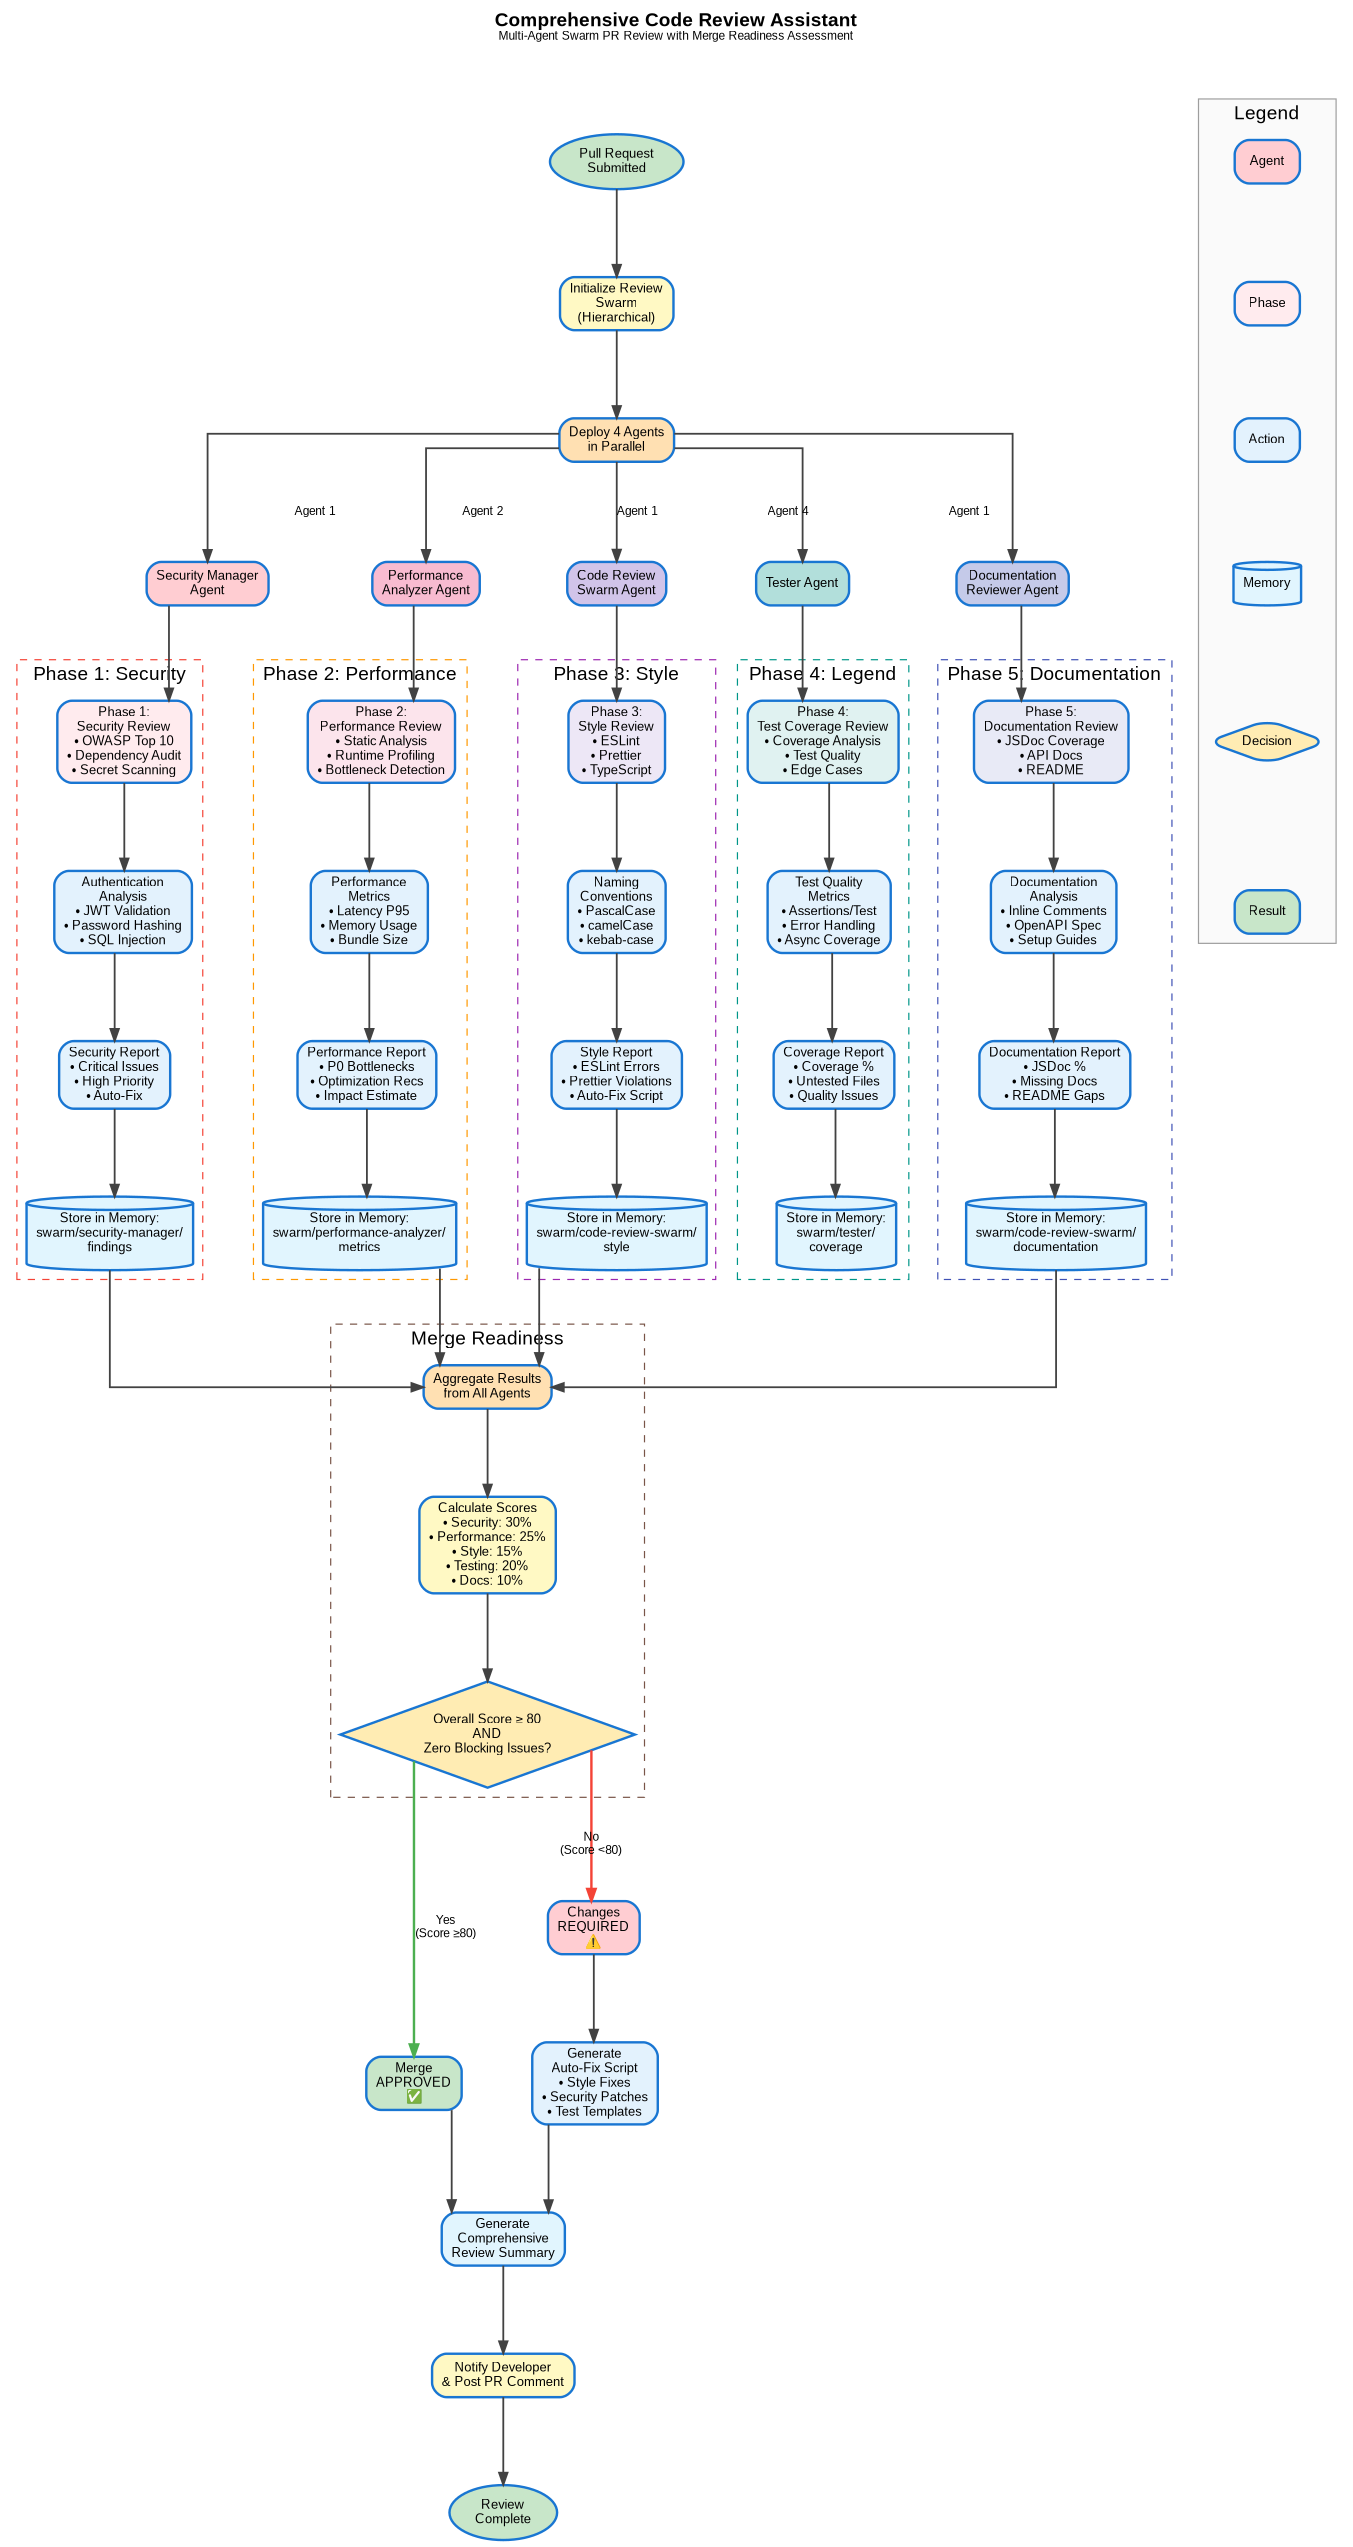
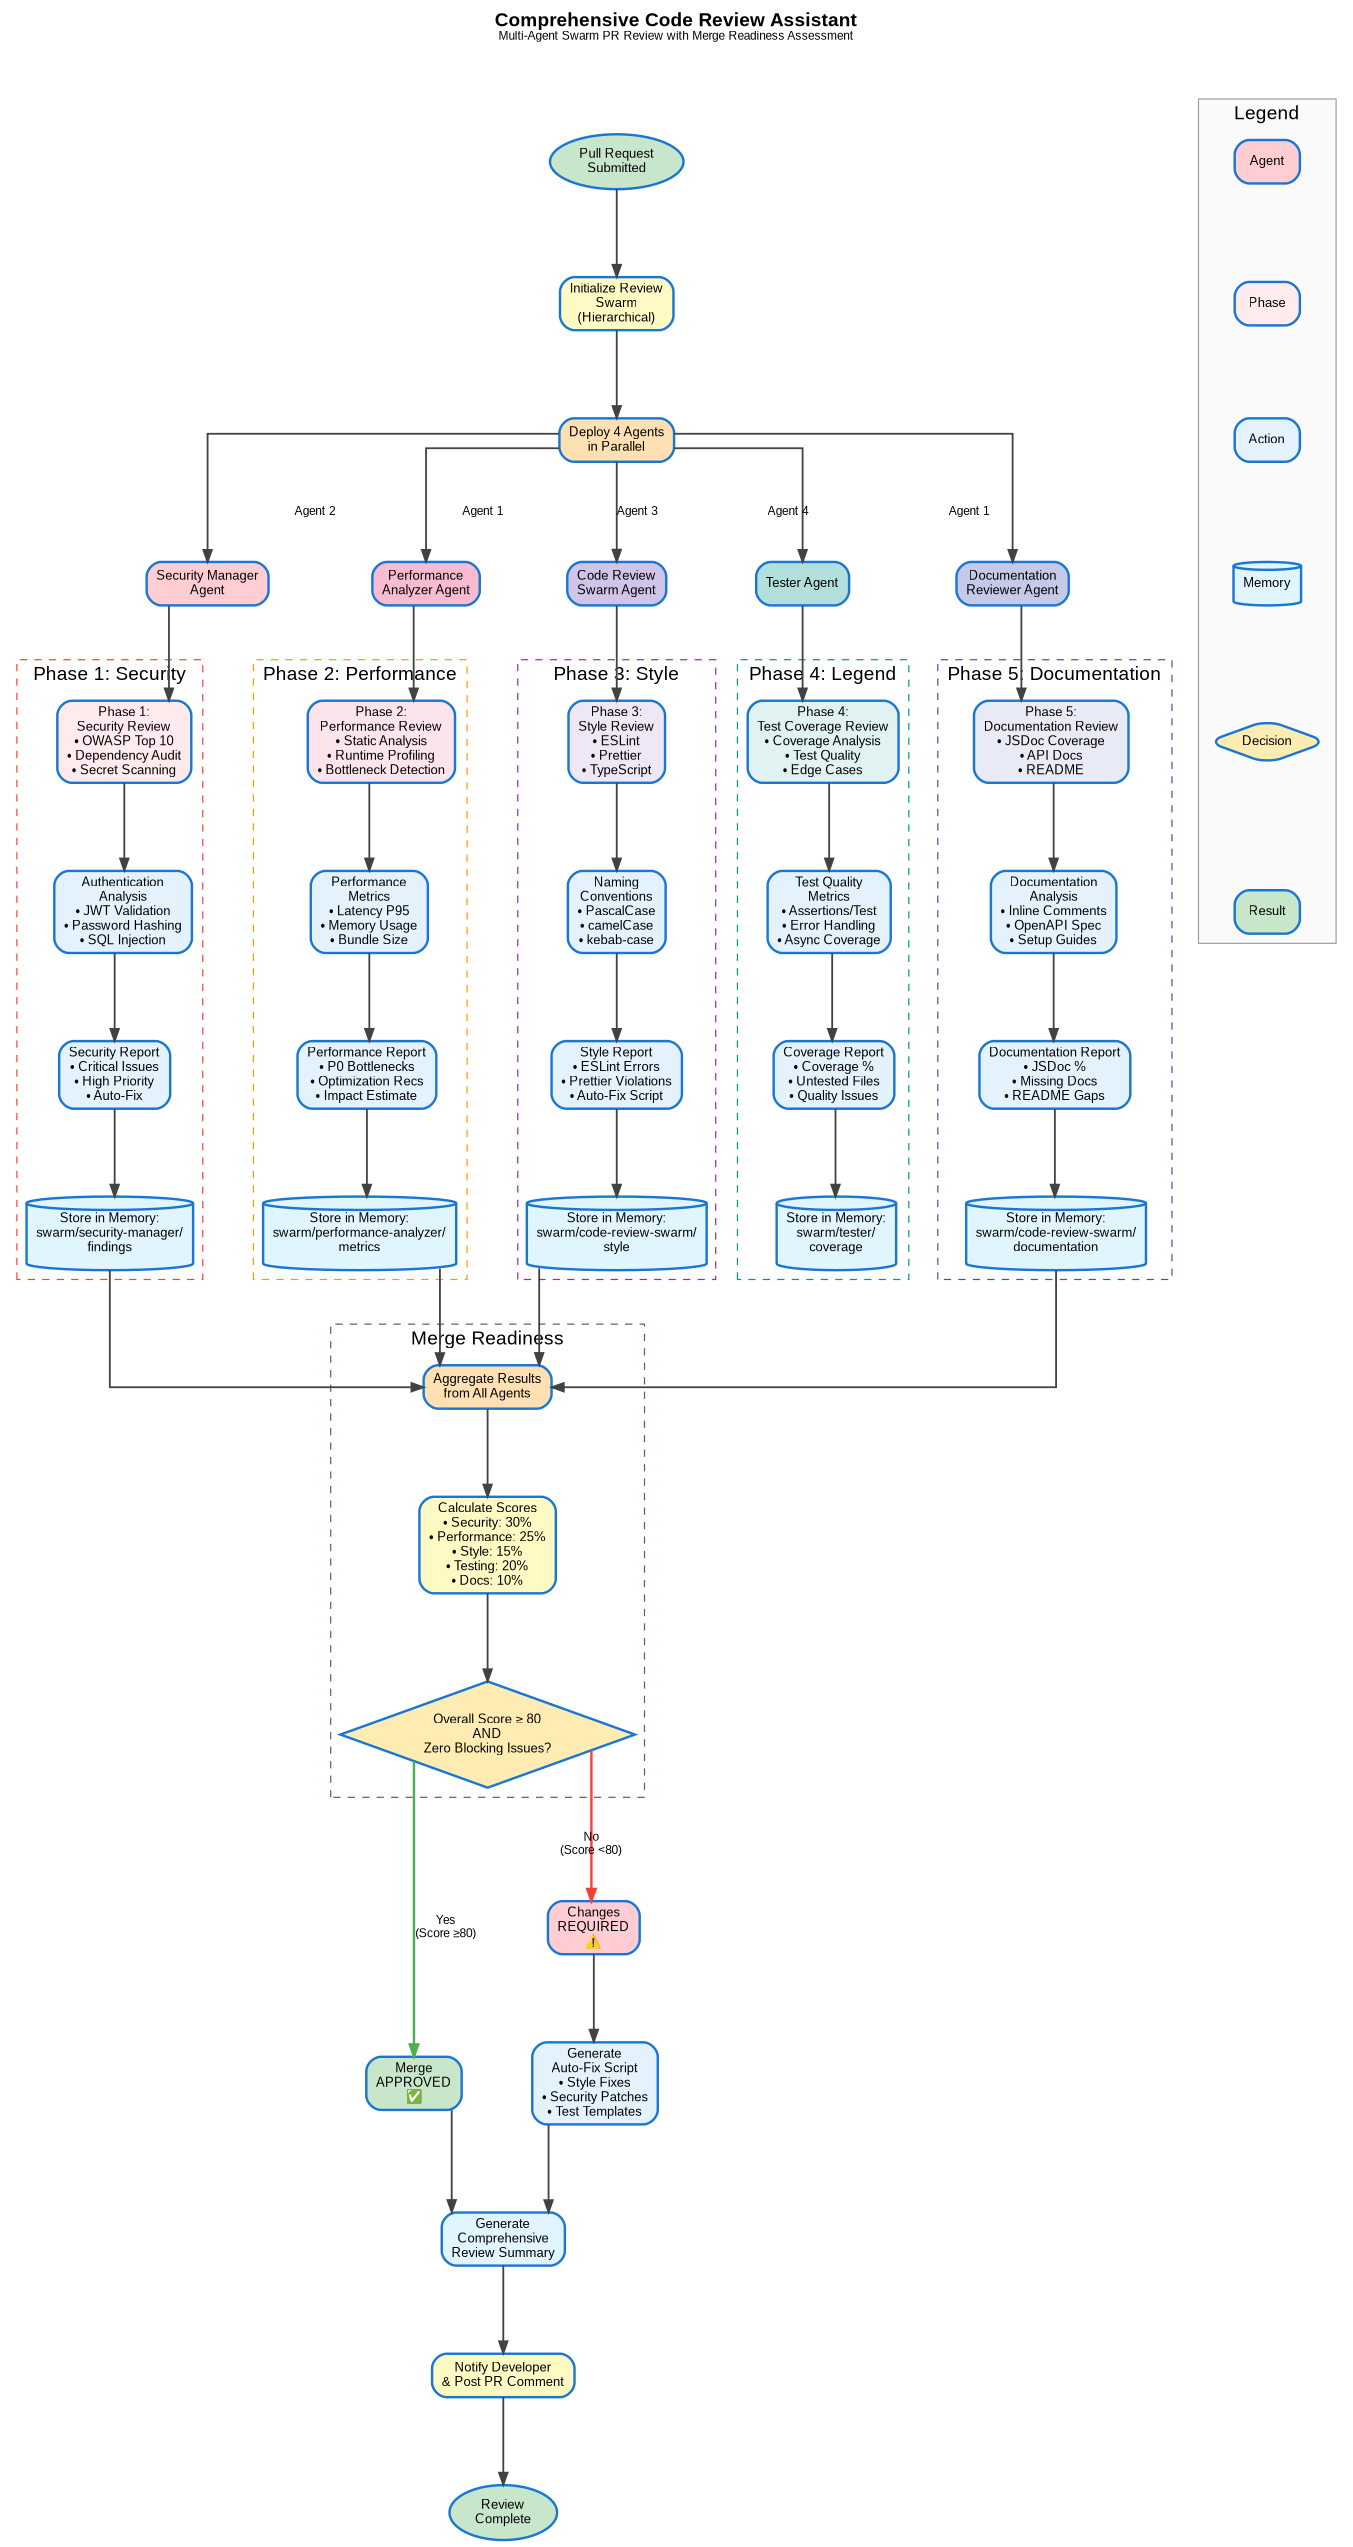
edge "Deploy 4 Agents in Parallel" -> "Security Manager Agent": label "Agent 1" -> "Agent 2"
edge "Deploy 4 Agents in Parallel" -> "Performance Analyzer Agent": label "Agent 2" -> "Agent 1"
edge "Deploy 4 Agents in Parallel" -> "Code Review Swarm Agent": label "Agent 1" -> "Agent 3"
